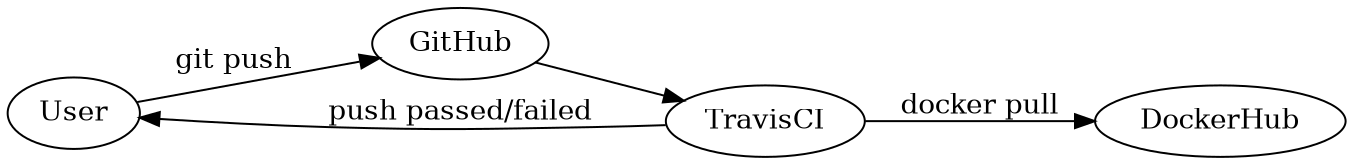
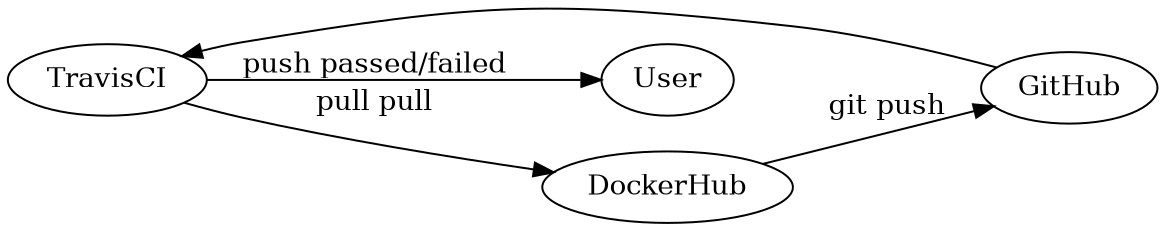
edge "User" -> "GitHub": now "DockerHub" -> "GitHub"
edge "TravisCI" -> "DockerHub": label "docker pull" -> "pull pull"
